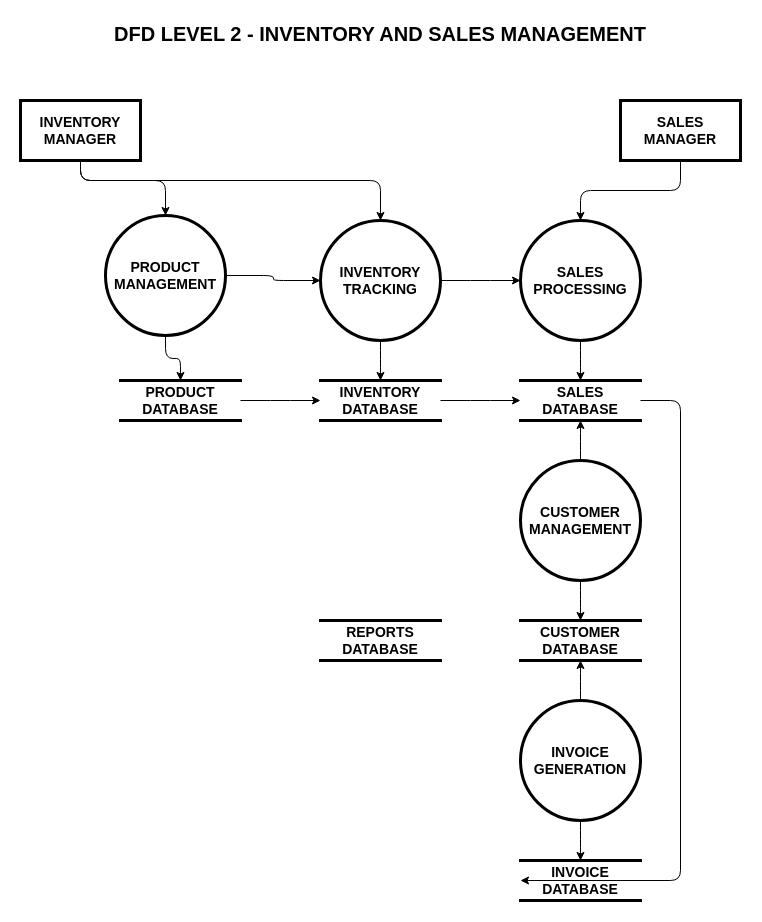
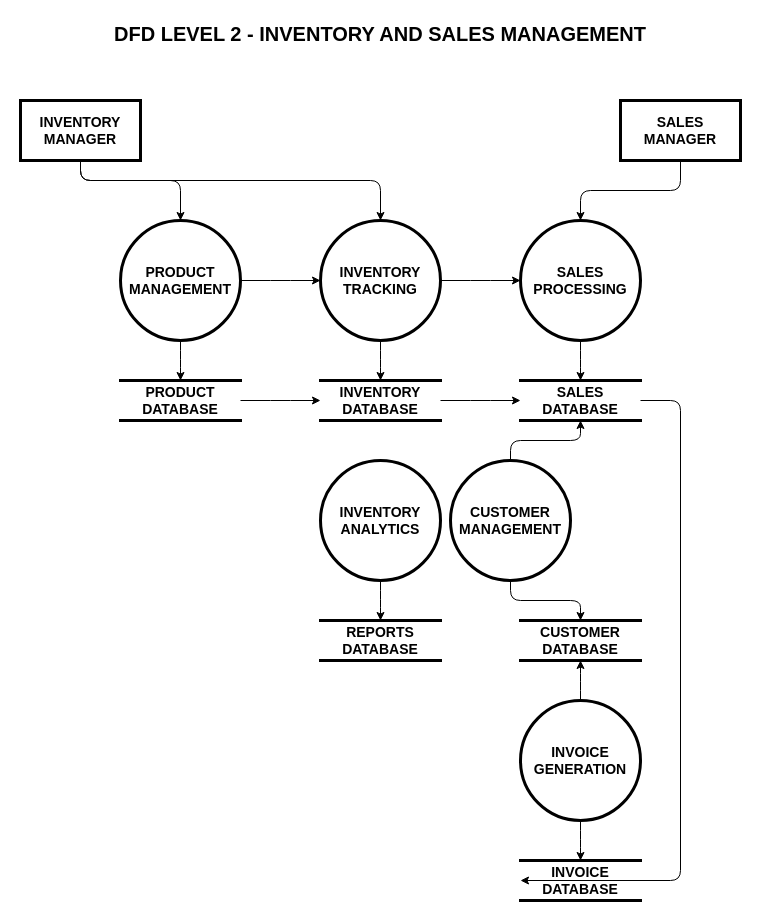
node "PRODUCT MANAGEMENT": moved (166, 276) -> (181, 281)
node "INVENTORY ANALYTICS": added
node "CUSTOMER MANAGEMENT": moved (581, 521) -> (511, 521)
edge "INVENTORY ANALYTICS" -> "REPORTS DATABASE": added
